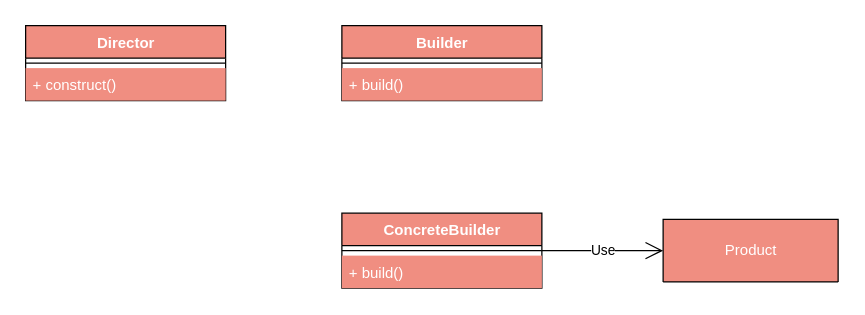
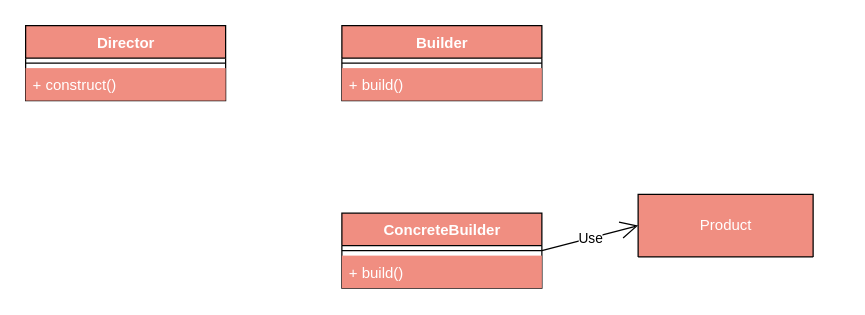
node "Product": moved (751, 251) -> (726, 226)
